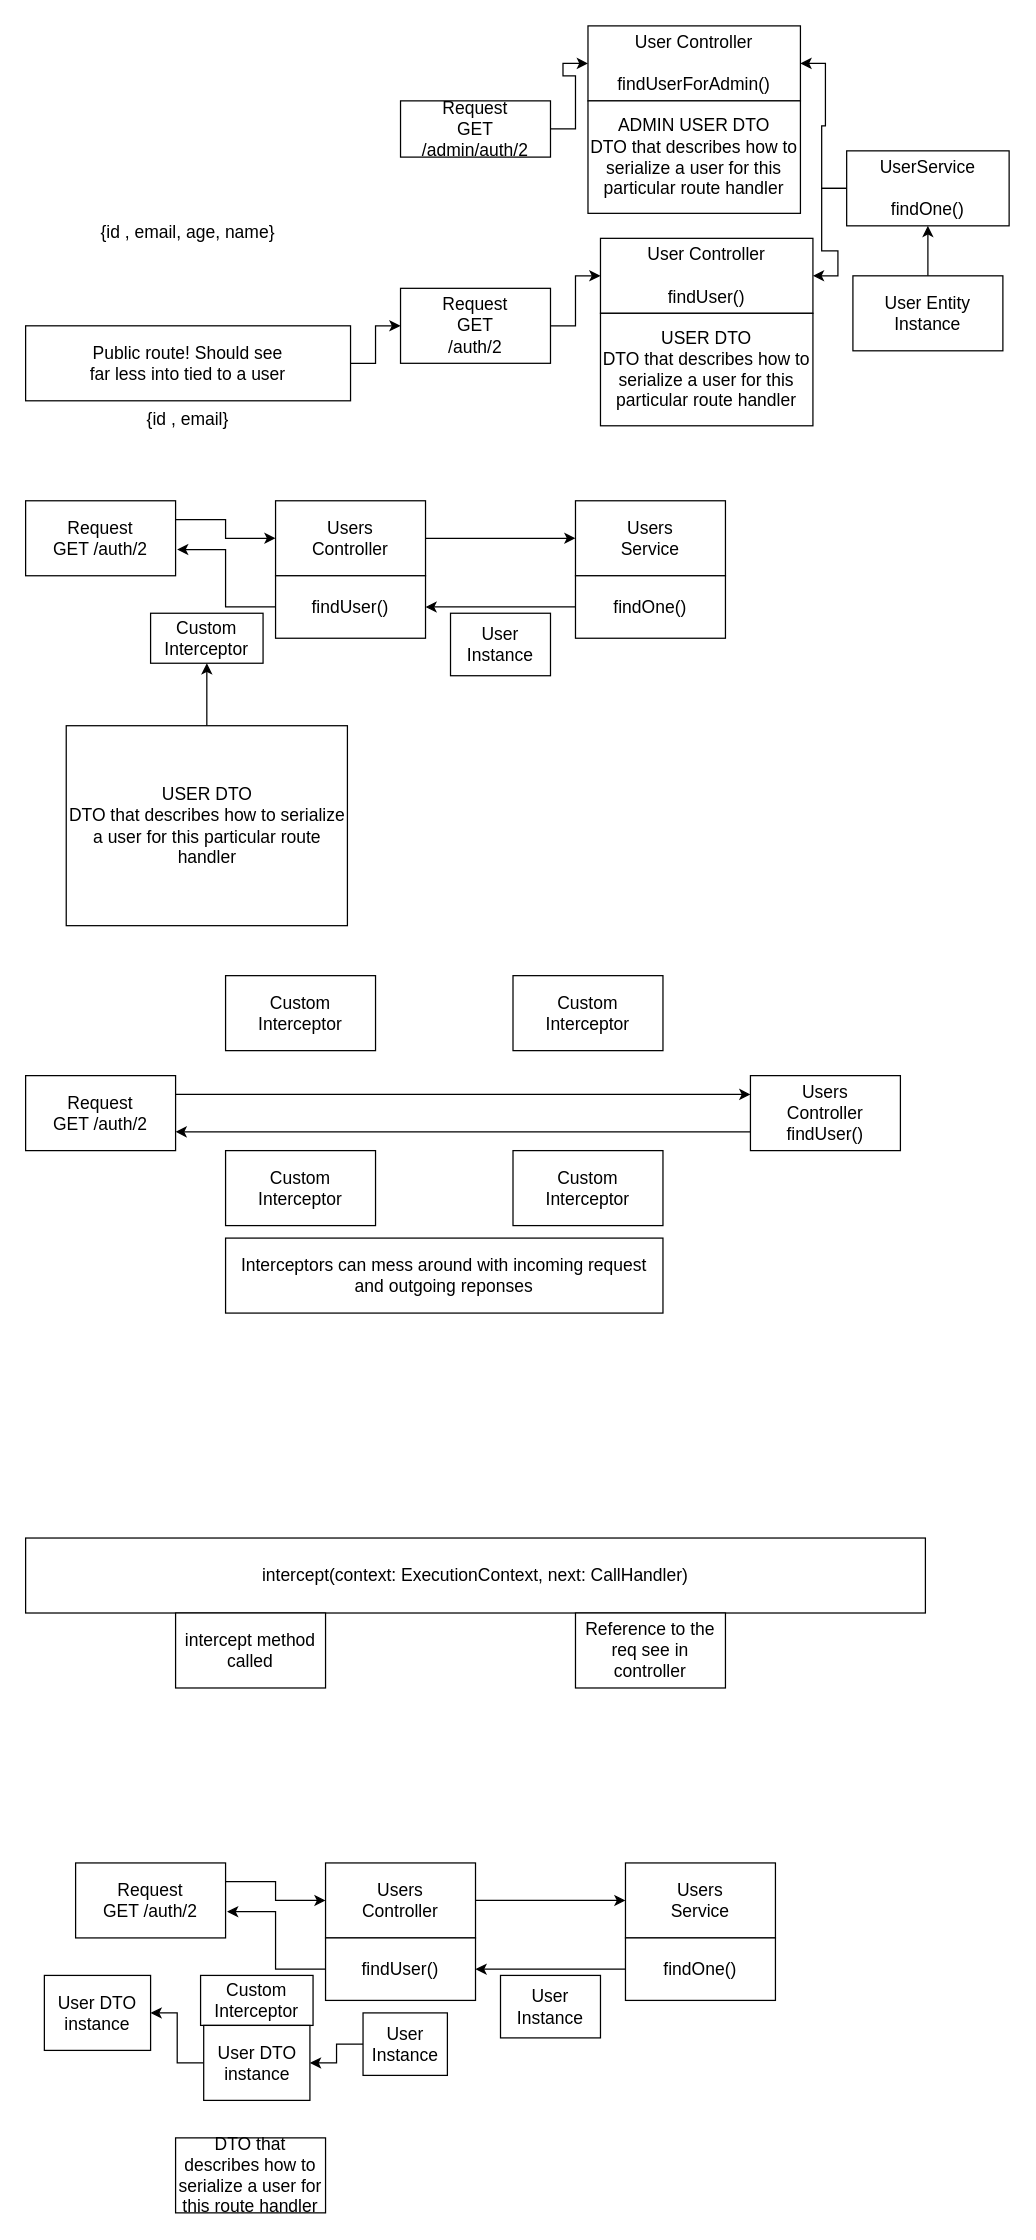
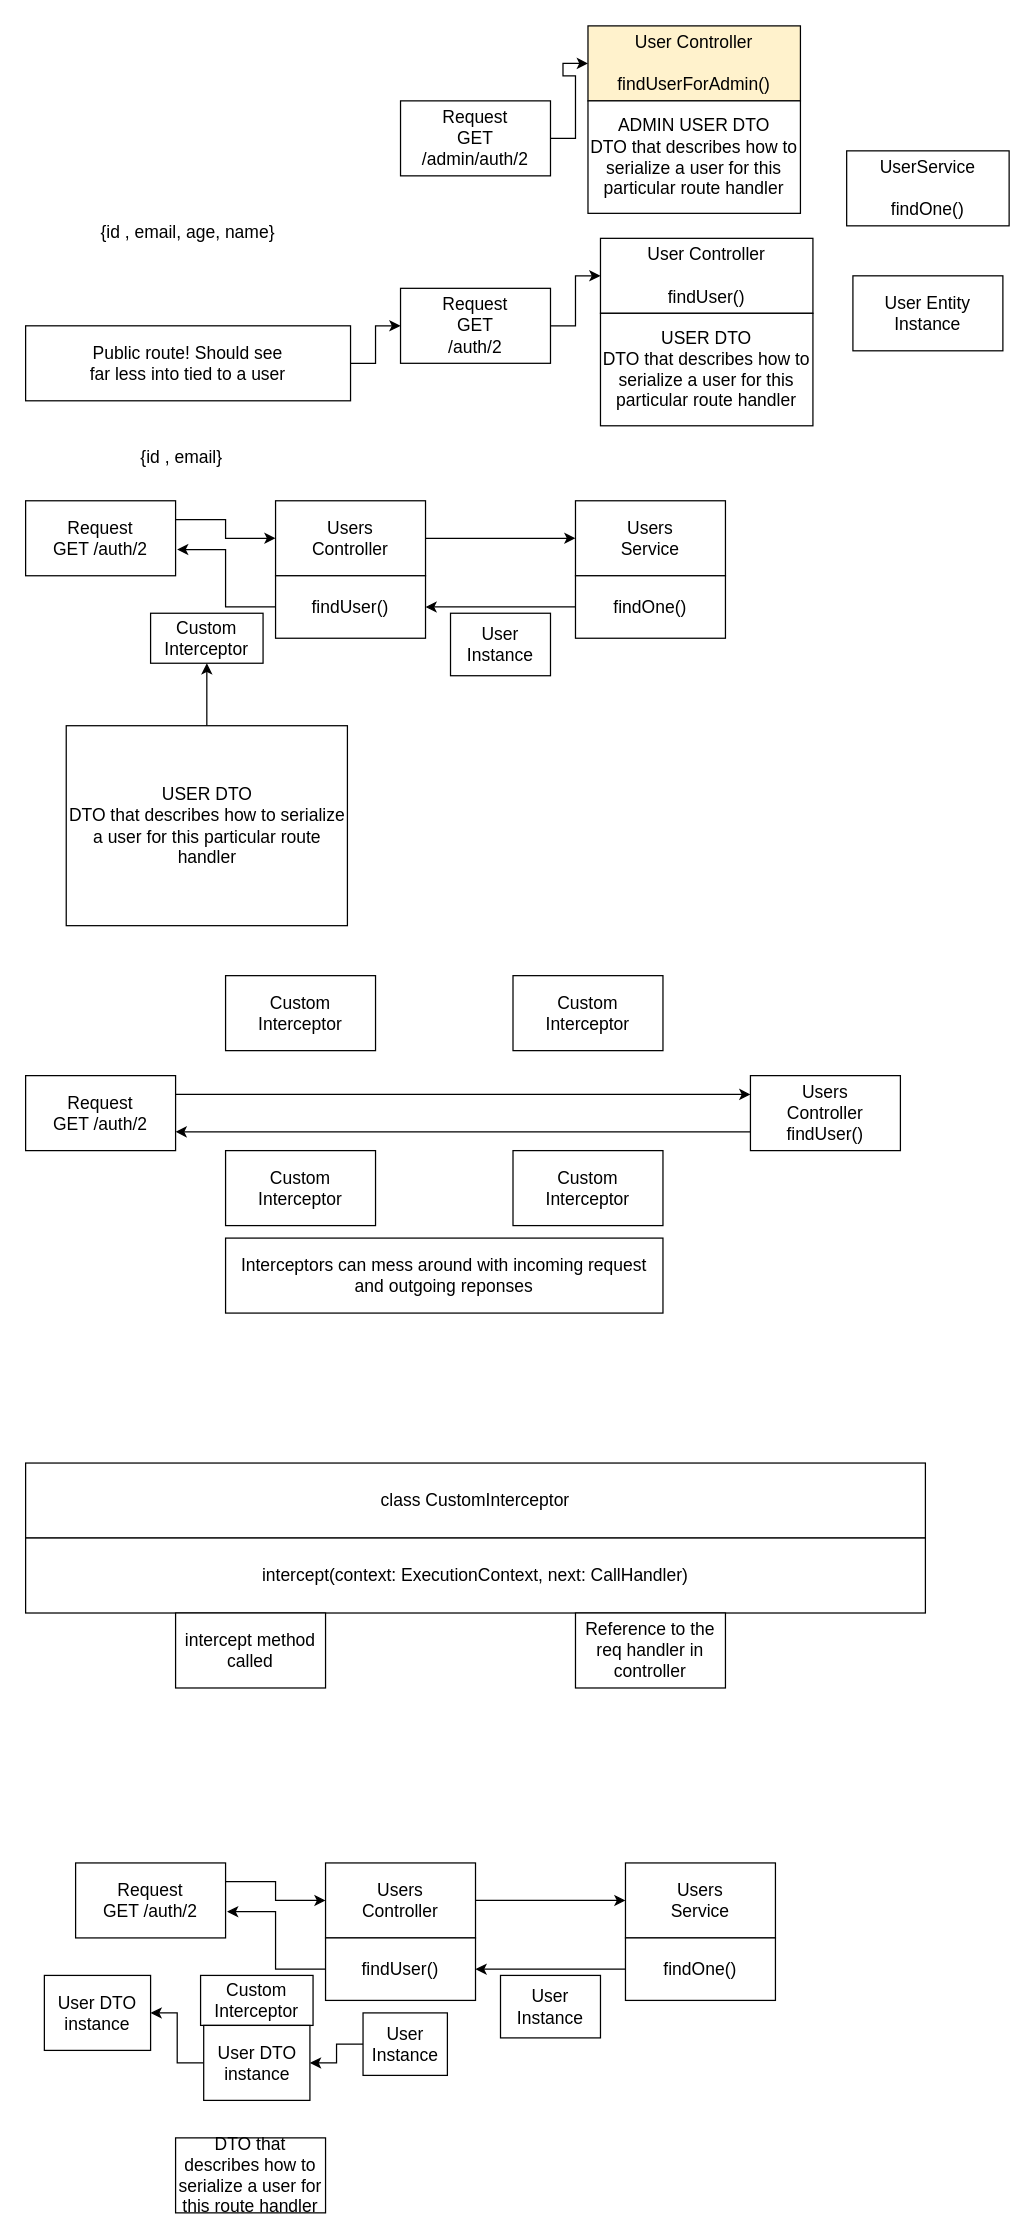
node "User Controller findUserForAdmin()": fillcolor #ffffff -> #fff2cc
edge "UserService findOne()" -> "User Controller findUserForAdmin()": removed
node "Request GET /admin/auth/2": size 150x56 -> 150x75
edge "UserService findOne()" -> "User Controller findUser()": removed
edge "User Entity Instance" -> "UserService findOne()": removed
node "{id , email}": moved (188, 419) -> (182, 457)
node "class CustomInterceptor": added
node "Reference to the req see in controller": label "Reference to the req see in controller" -> "Reference to the req handler in controller"
